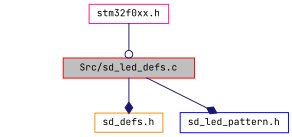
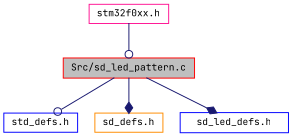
node "Src/sd_led_defs.c": label "Src/sd_led_defs.c" -> "Src/sd_led_pattern.c"
node "std_defs.h": added
node "sd_led_pattern.h": label "sd_led_pattern.h" -> "sd_led_defs.h"
